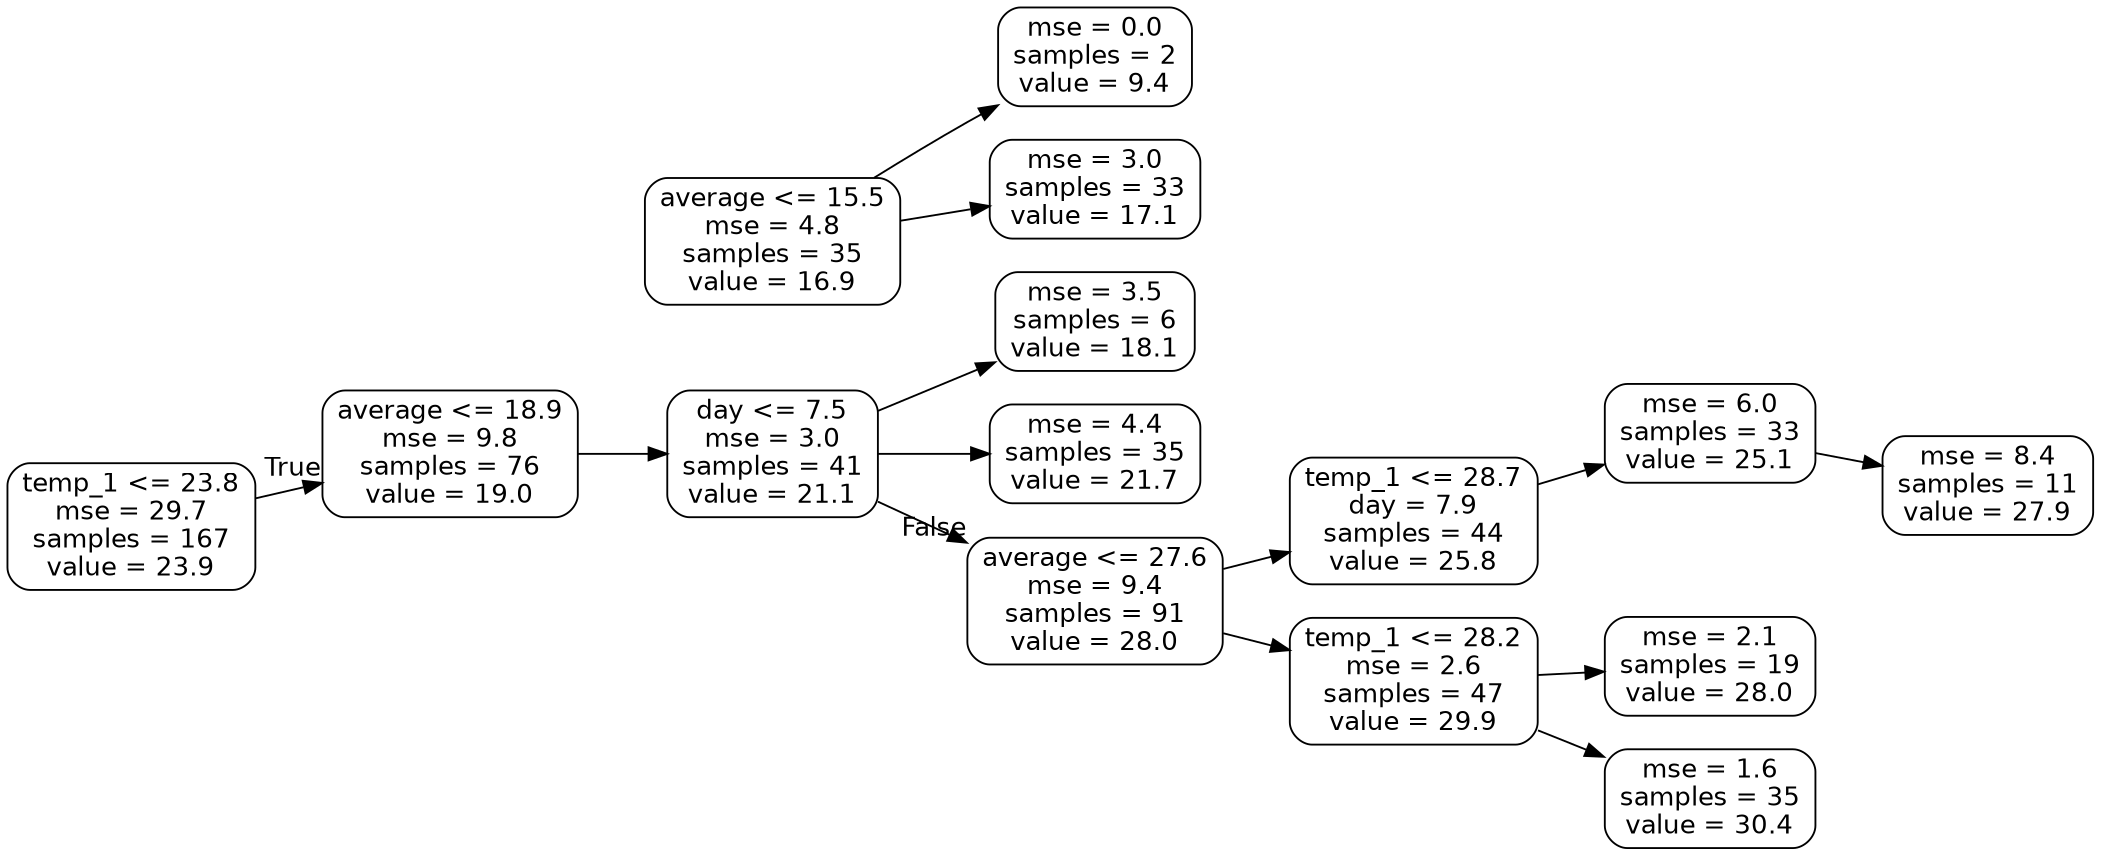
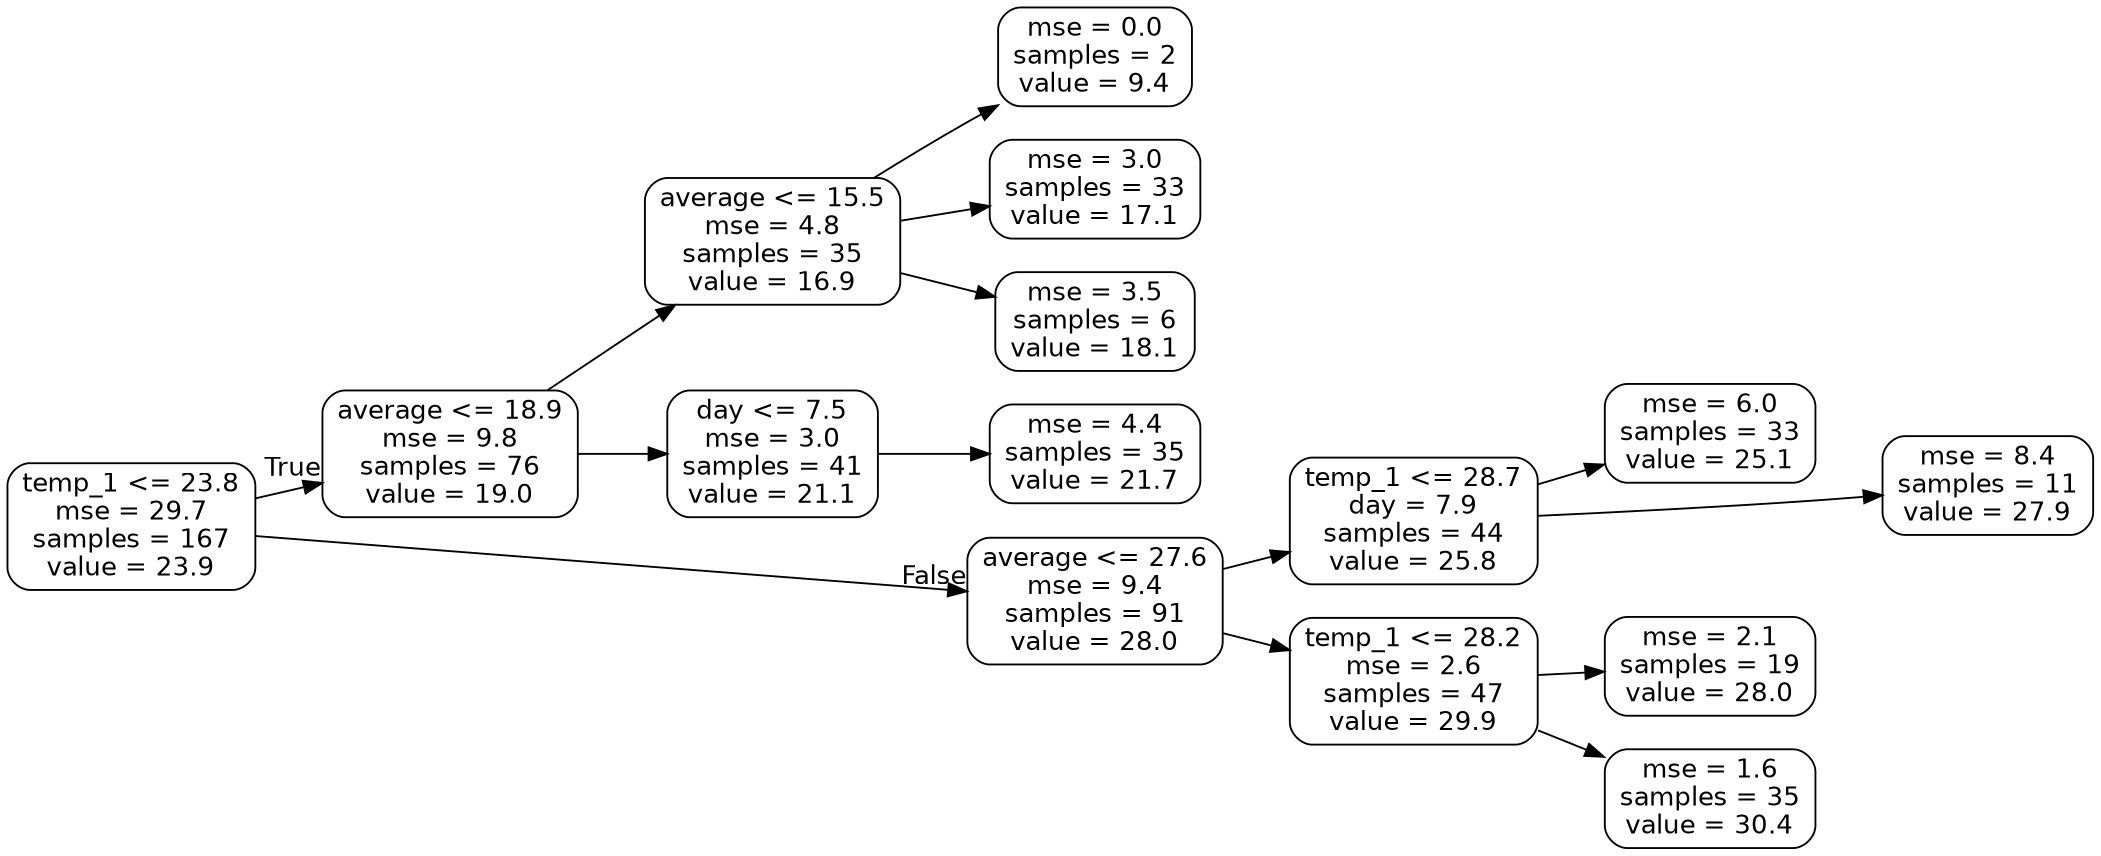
edge "average <= 18.9 mse = 9.8 samples = 76 value = 19.0" -> "average <= 15.5 mse = 4.8 samples = 35 value = 16.9": added
edge "day <= 7.5 mse = 3.0 samples = 41 value = 21.1" -> "mse = 3.5 samples = 6 value = 18.1": now "average <= 15.5 mse = 4.8 samples = 35 value = 16.9" -> "mse = 3.5 samples = 6 value = 18.1"
edge "mse = 6.0 samples = 33 value = 25.1" -> "mse = 8.4 samples = 11 value = 27.9": now "temp_1 <= 28.7 day = 7.9 samples = 44 value = 25.8" -> "mse = 8.4 samples = 11 value = 27.9"
edge "day <= 7.5 mse = 3.0 samples = 41 value = 21.1" -> "average <= 27.6 mse = 9.4 samples = 91 value = 28.0": now "temp_1 <= 23.8 mse = 29.7 samples = 167 value = 23.9" -> "average <= 27.6 mse = 9.4 samples = 91 value = 28.0"
